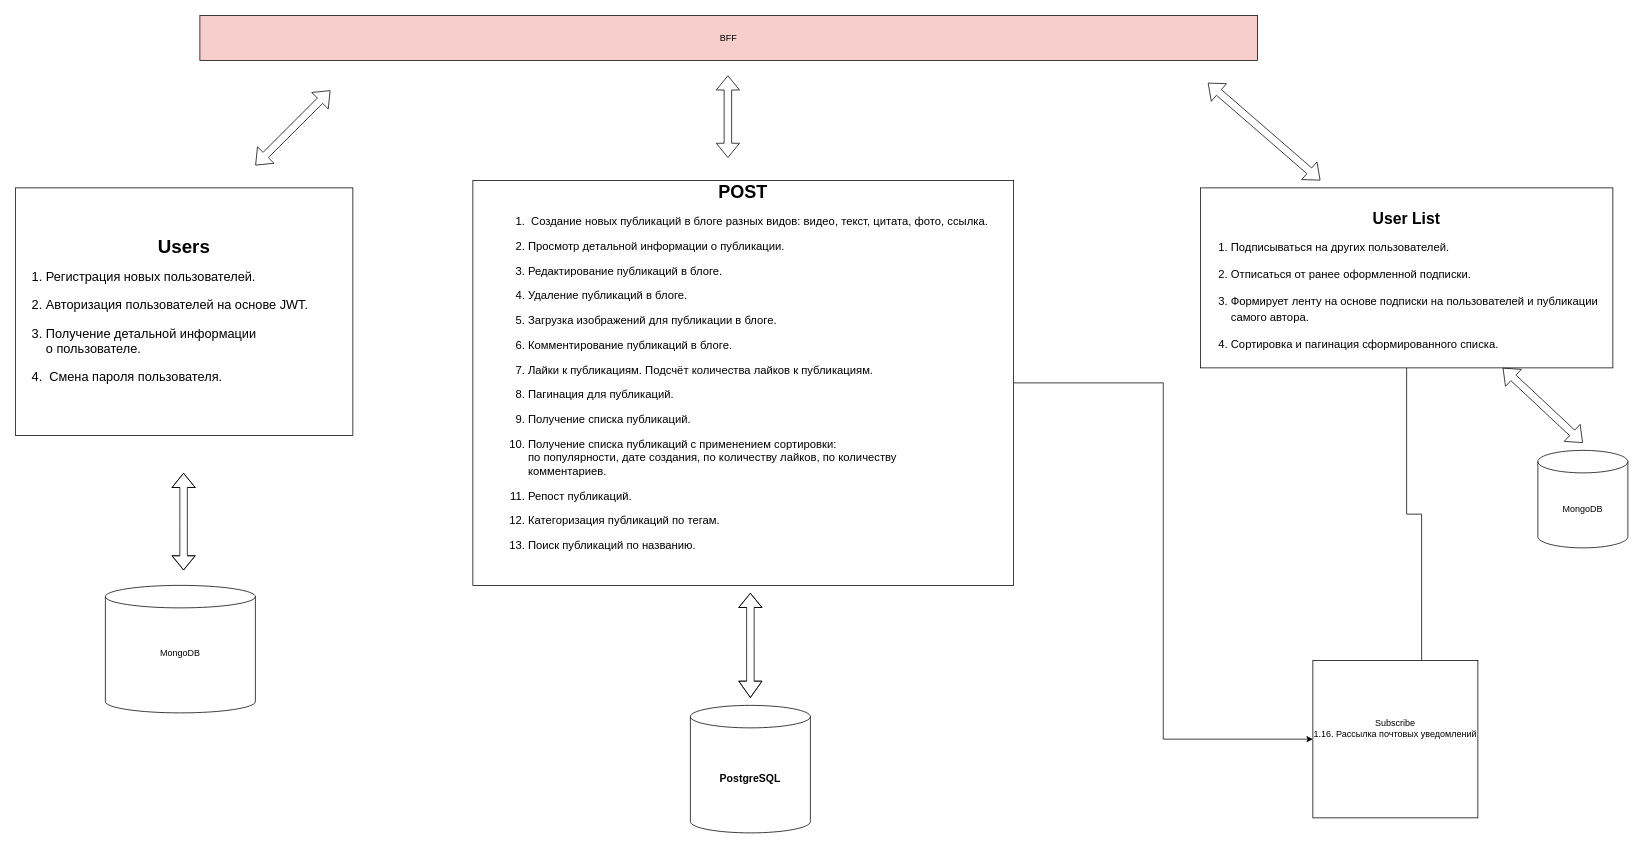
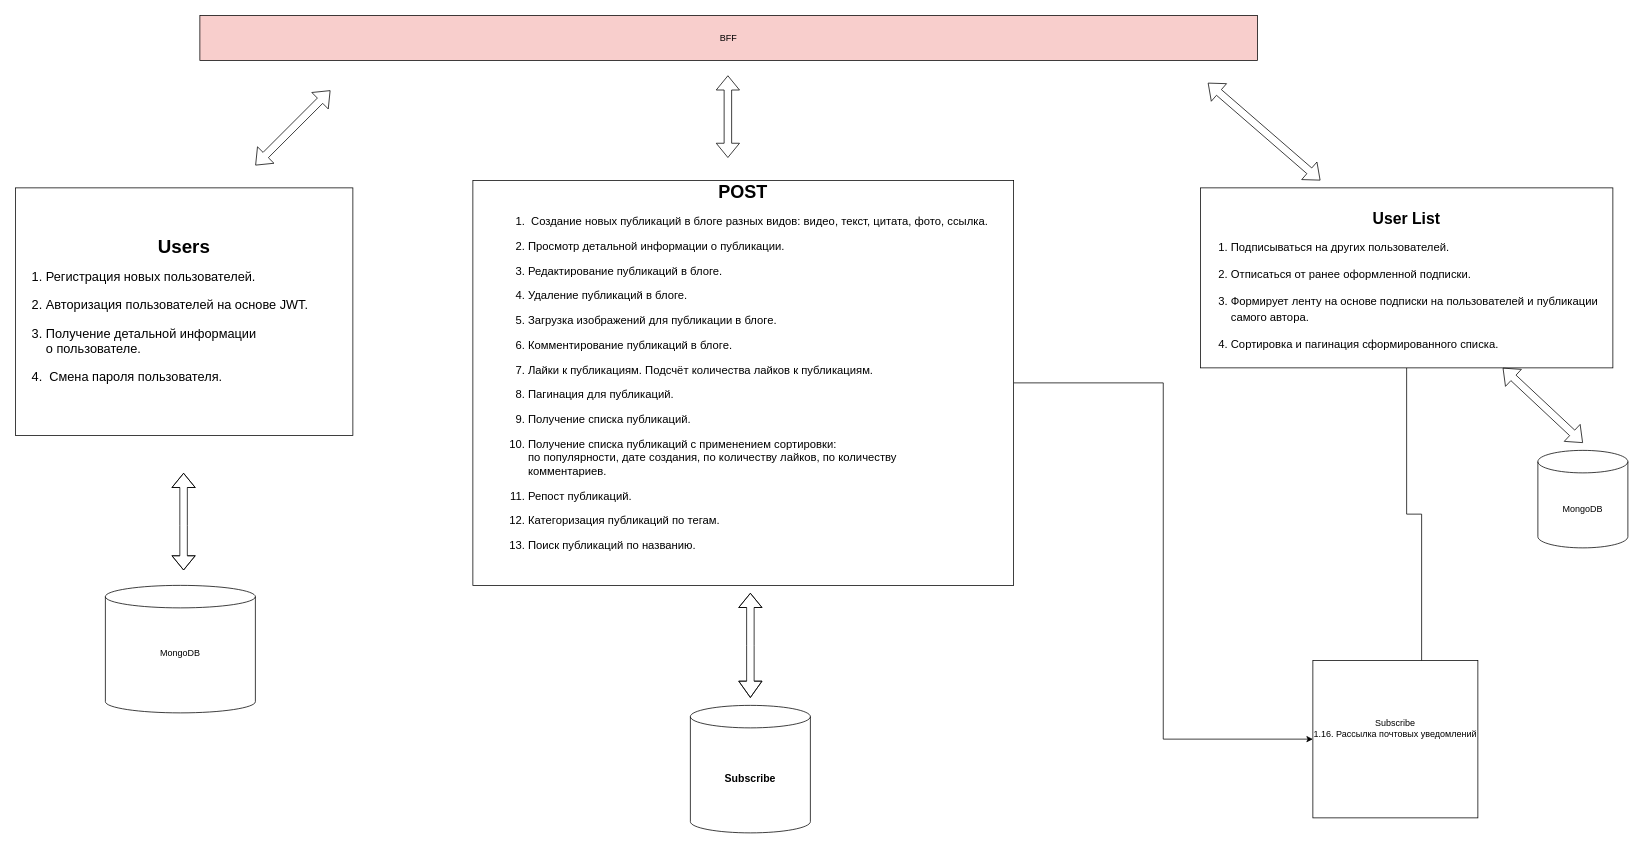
node "PostgreSQL": label "PostgreSQL" -> "Subscribe"
